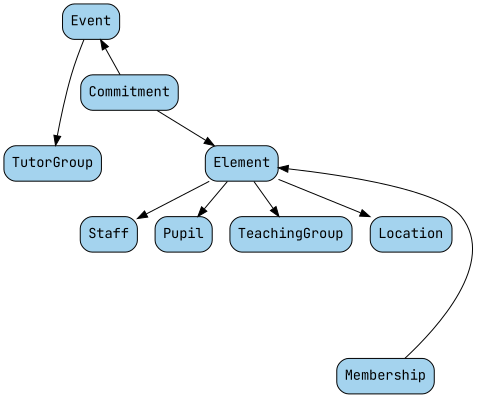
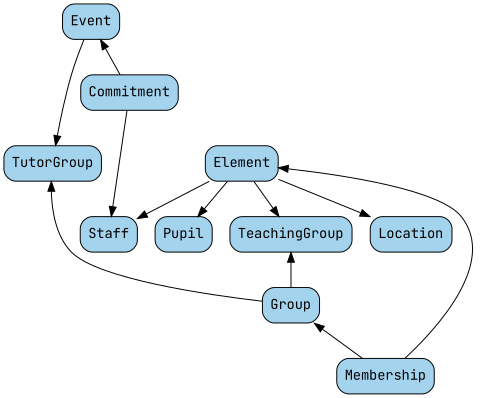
edge "Commitment" -> "Element": now "Commitment" -> "Staff"
node "Group": added
